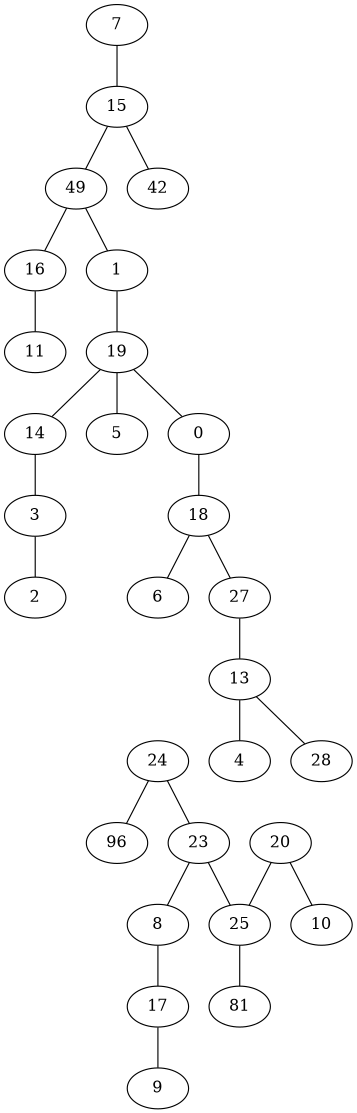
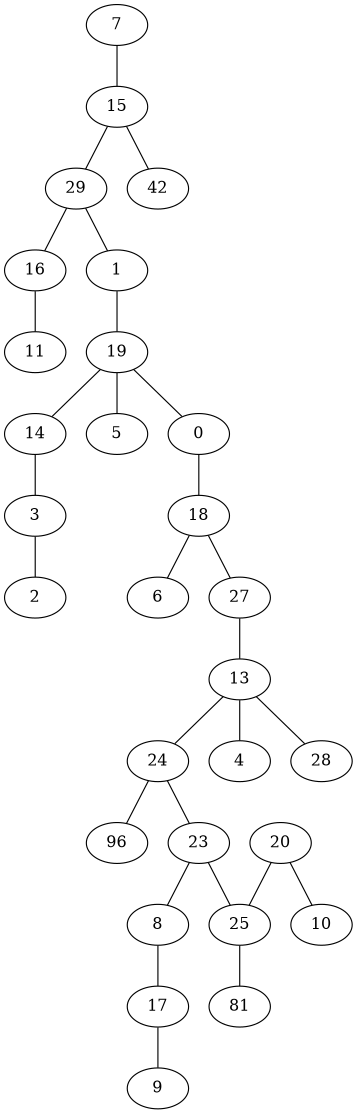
node "49": label "49" -> "29"
edge "13" -- "24": added
